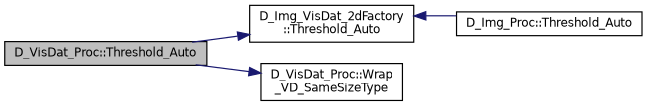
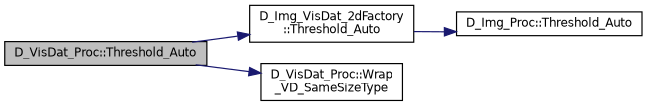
edge "D_Img_Proc::Threshold_Auto" -> "D_Img_VisDat_2dFactory ::Threshold_Auto": reversed
